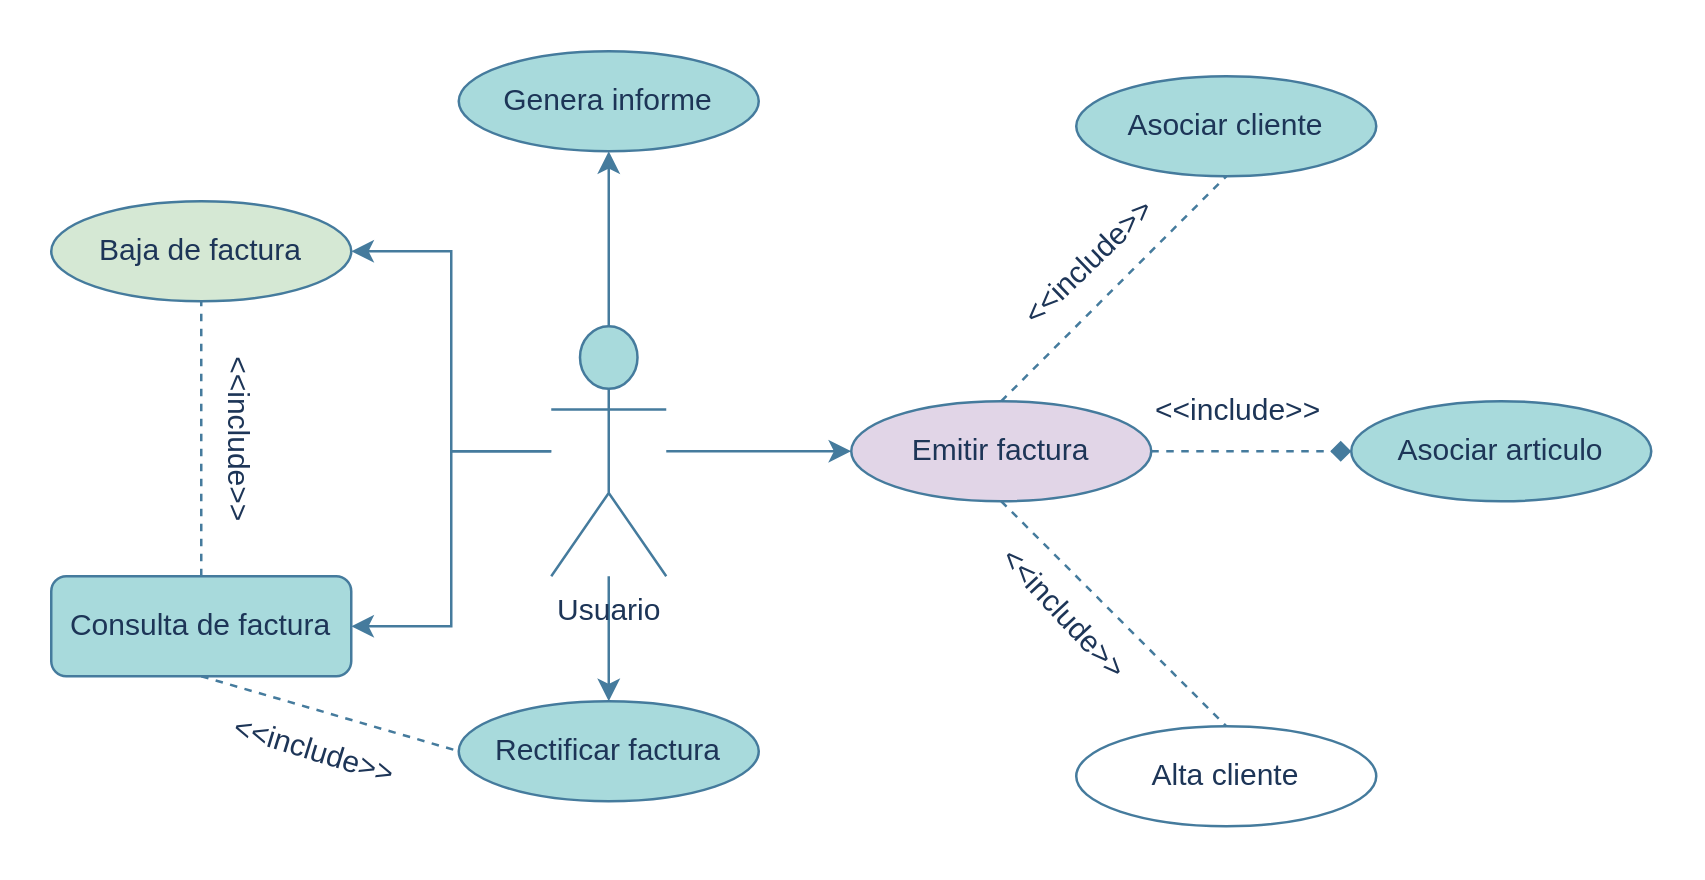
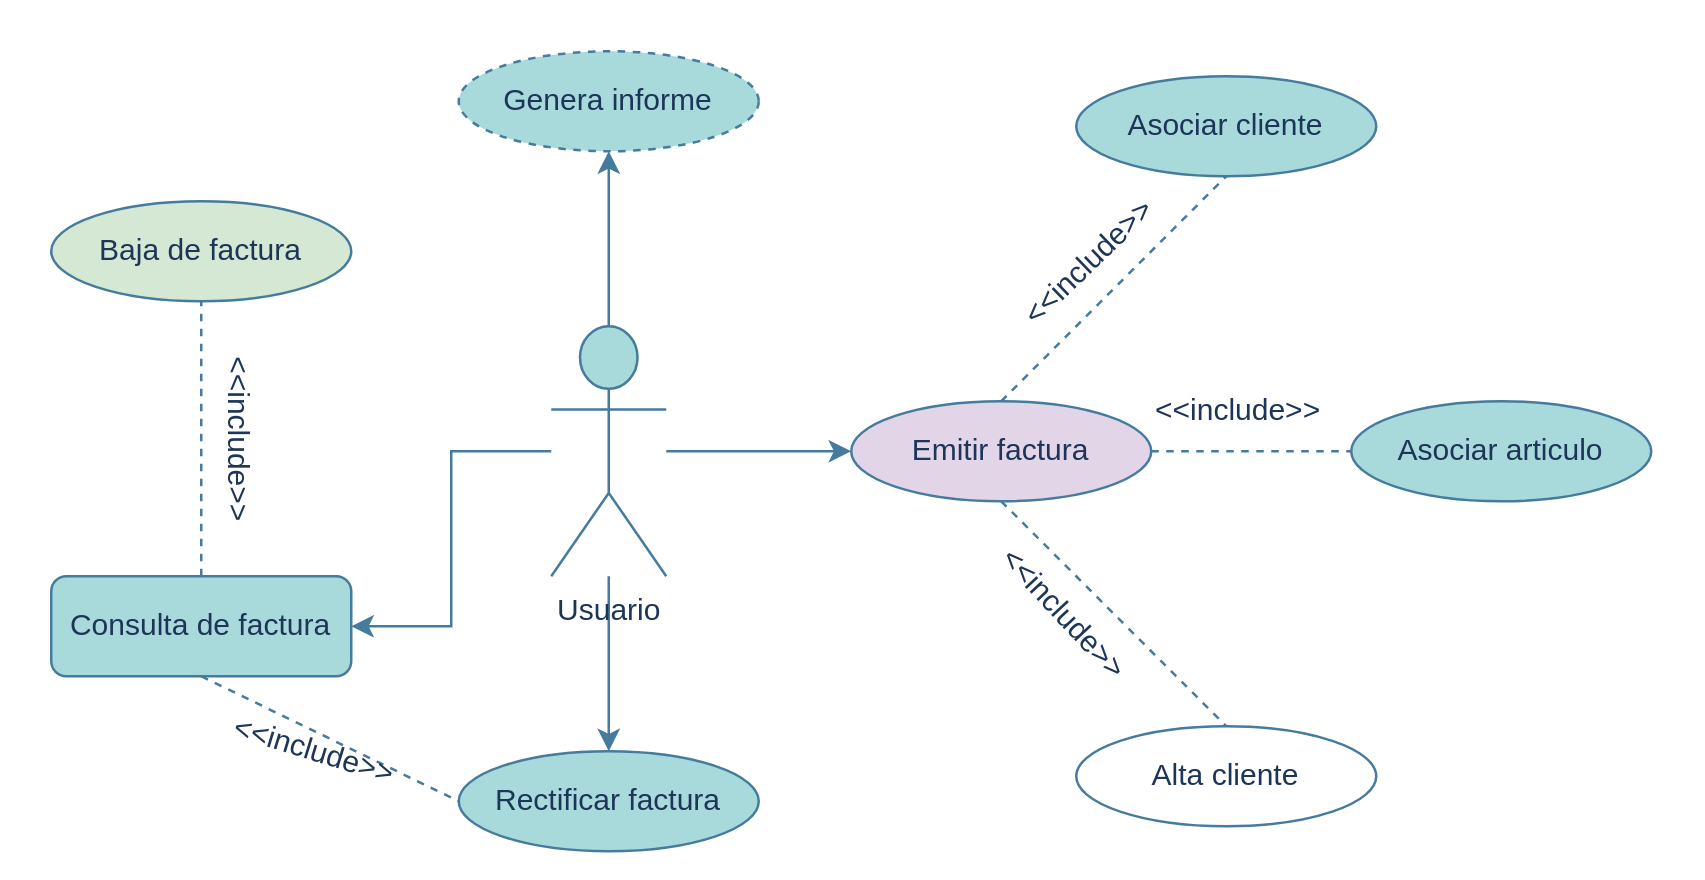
node "Genera informe": style solid -> dashed
edge "Usuario" -> "Baja de factura": removed
edge "Emitir factura" -> "Asociar articulo": arrowhead diamond -> none
node "Rectificar factura": moved (609, 751) -> (609, 801)
